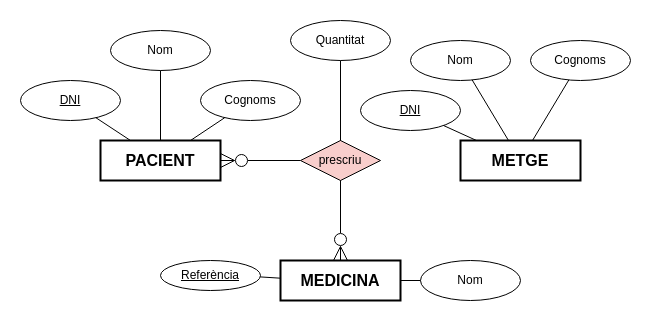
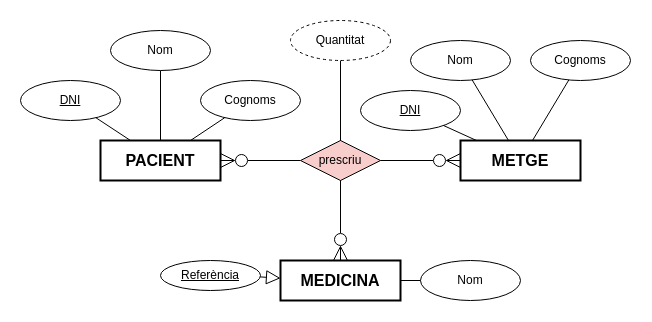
node "Quantitat": style solid -> dashed
edge "prescriu" -> "METGE": added
edge "Referència" -- "MEDICINA": arrowhead none -> block
